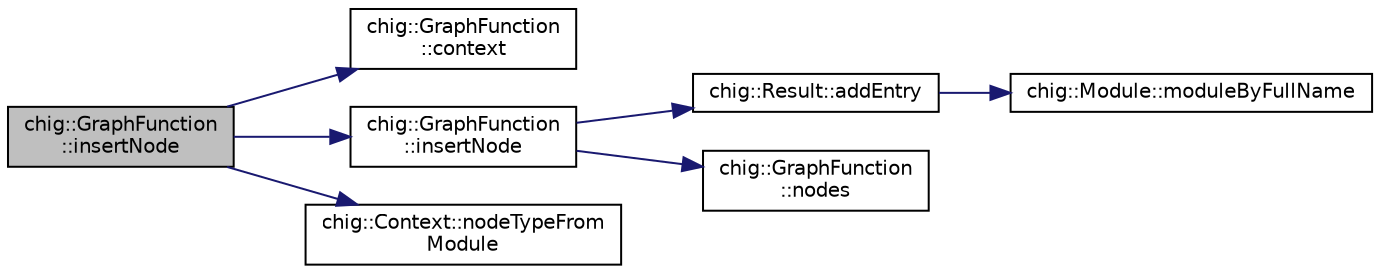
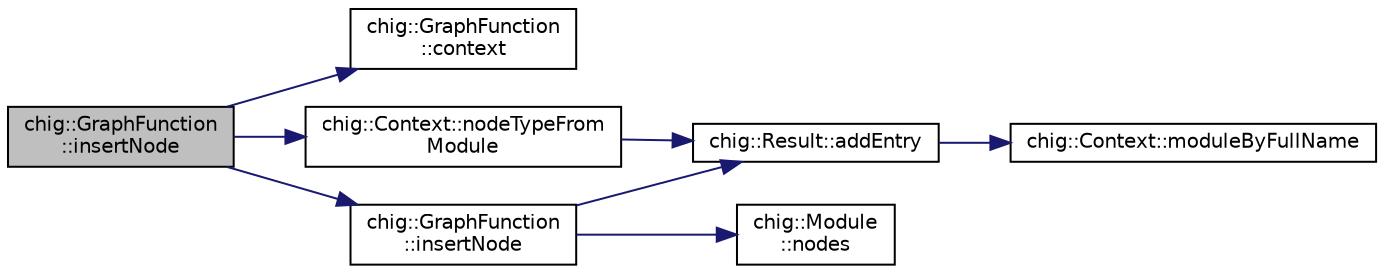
node "chig::Module::moduleByFullName": label "chig::Module::moduleByFullName" -> "chig::Context::moduleByFullName"
edge "chig::Context::nodeTypeFrom Module" -> "chig::Result::addEntry": added
node "chig::GraphFunction ::nodes": label "chig::GraphFunction ::nodes" -> "chig::Module ::nodes"
